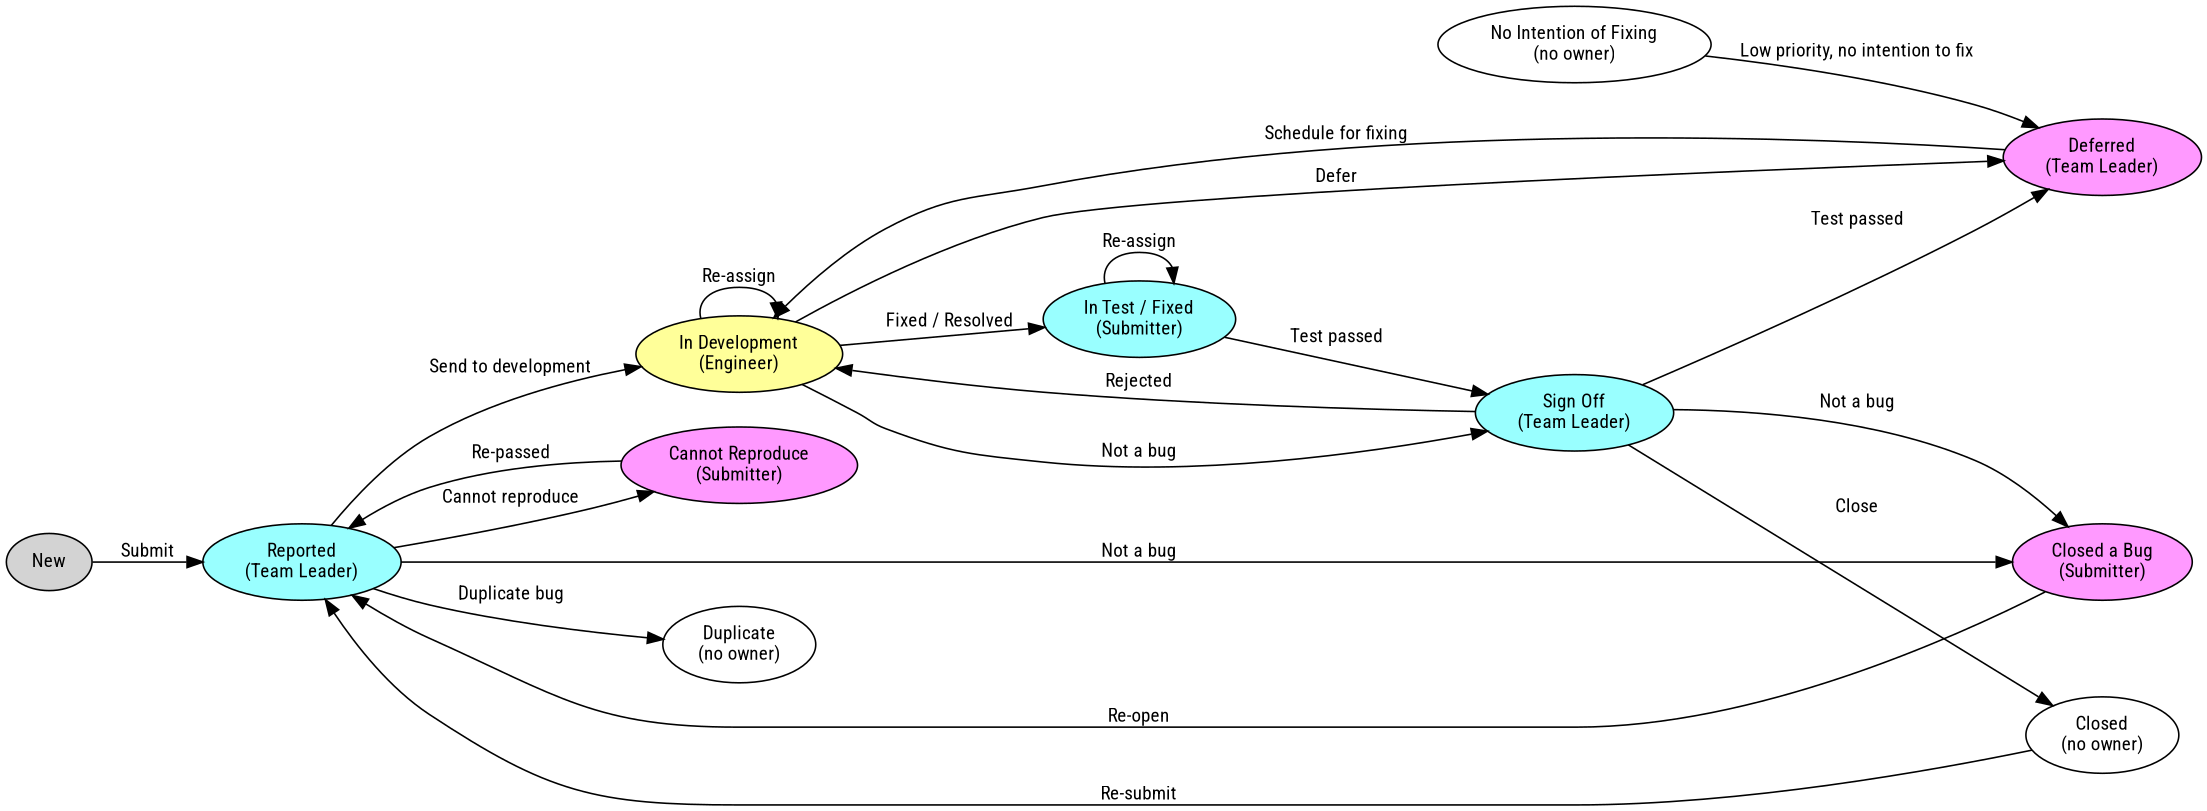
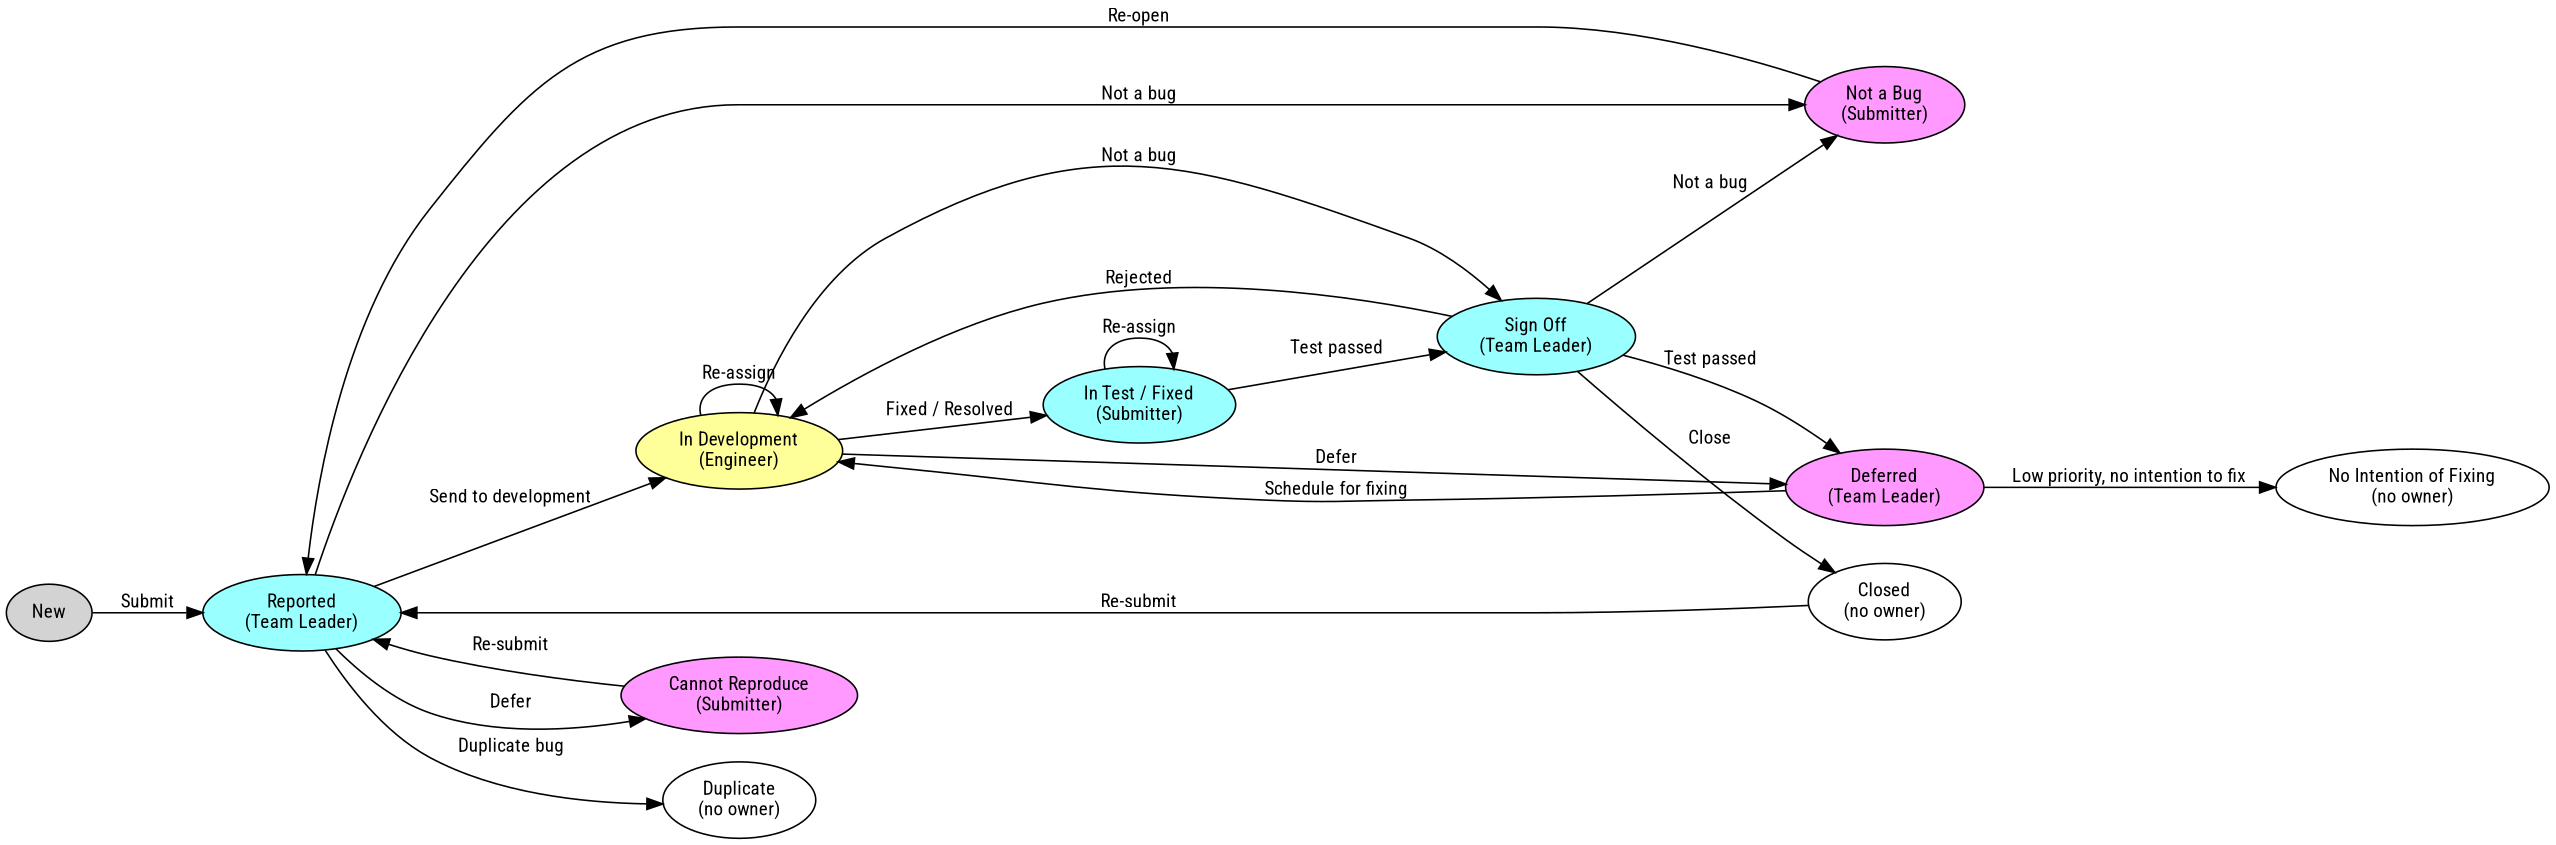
edge "No Intention of Fixing (no owner)" -> "Deferred (Team Leader)": reversed
edge "Cannot Reproduce (Submitter)" -> "Reported (Team Leader)": label "Re-passed" -> "Re-submit"
edge "Reported (Team Leader)" -> "Cannot Reproduce (Submitter)": label "Cannot reproduce" -> "Defer"
node "Closed a Bug (Submitter)": label "Closed a Bug (Submitter)" -> "Not a Bug (Submitter)"
